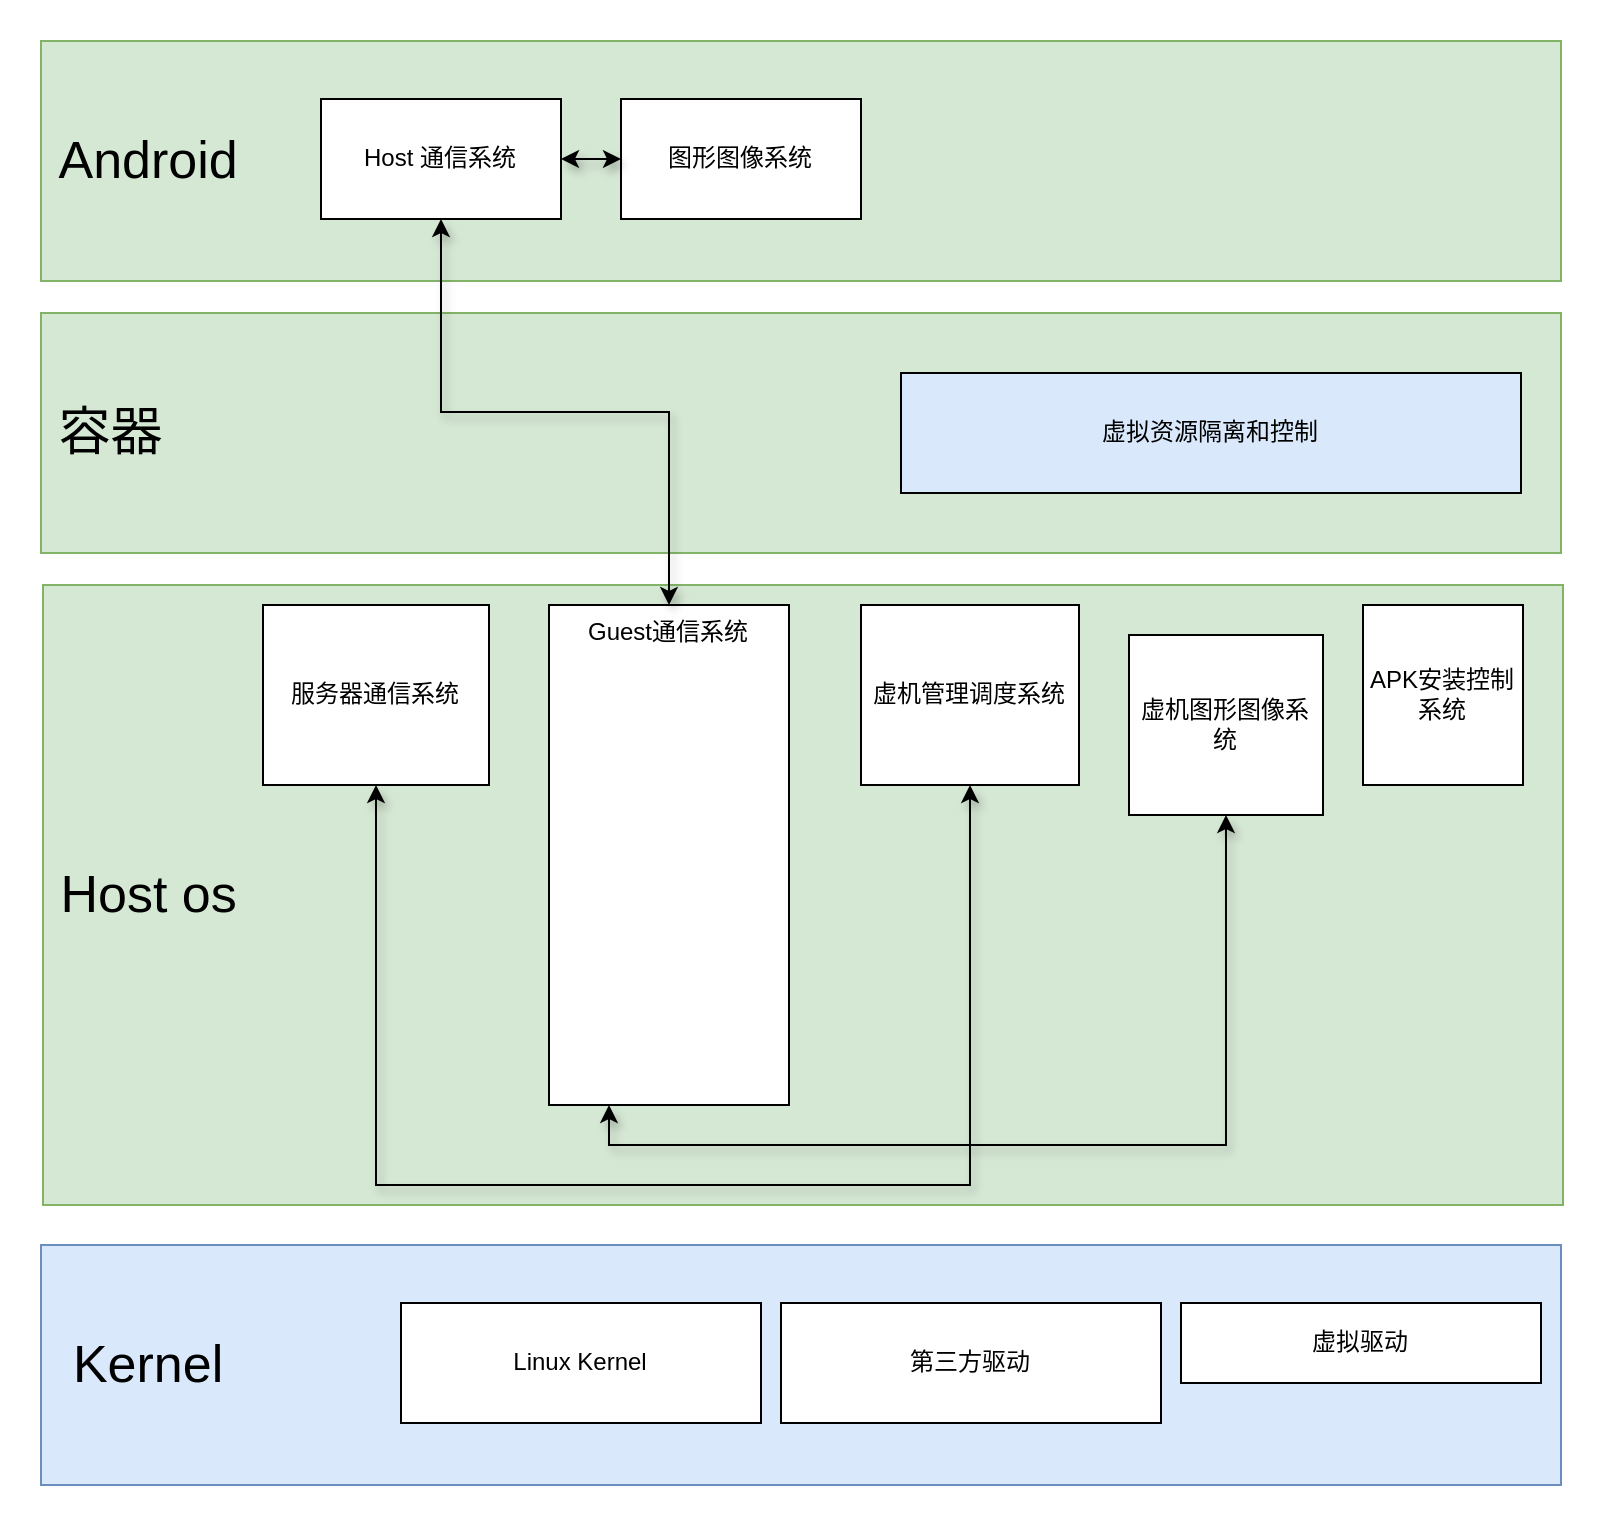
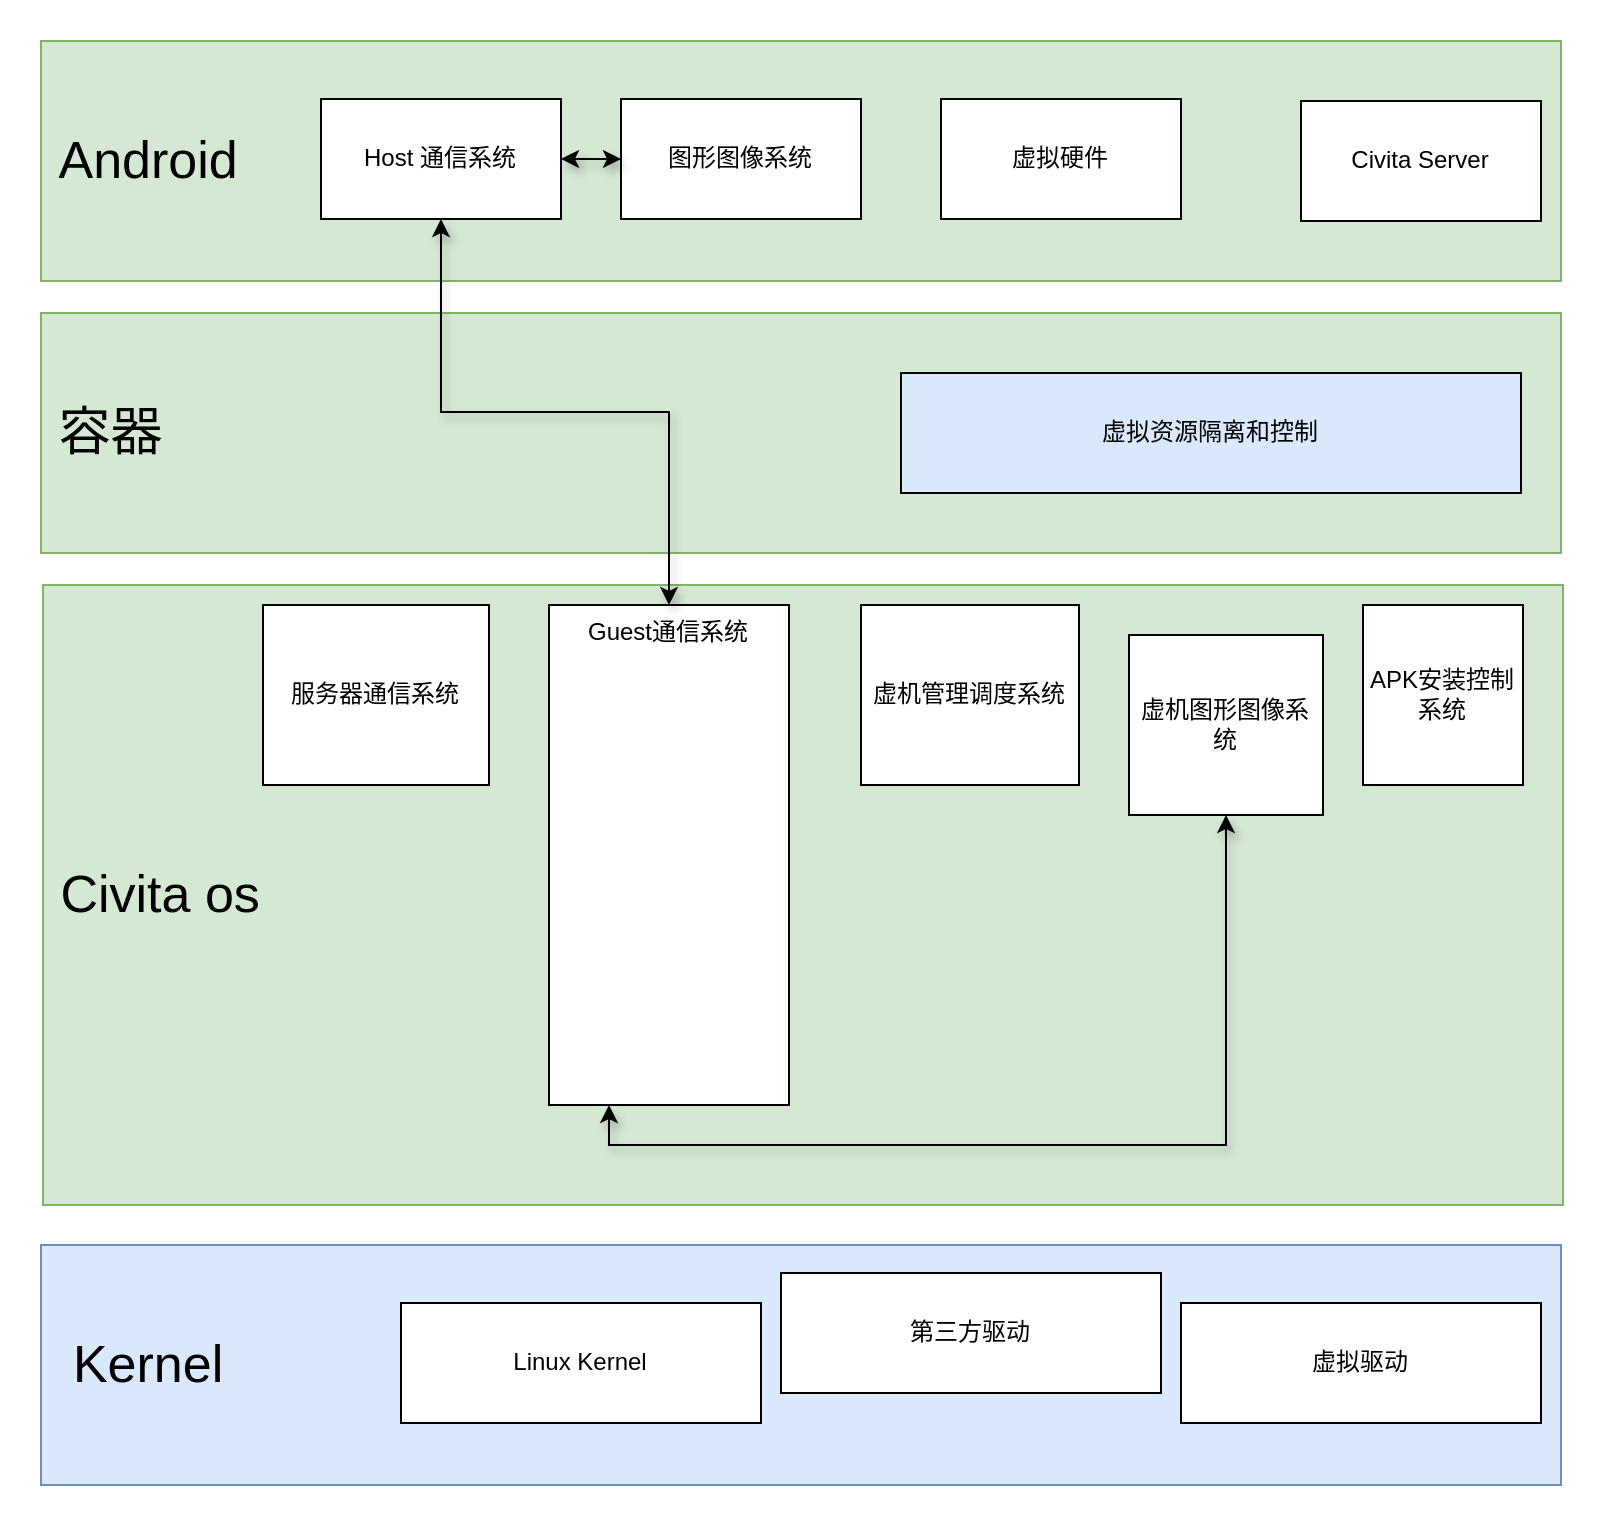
node "虚拟硬件": added
node "Civita Server": added
node "Host os": label "Host os" -> "Civita os"
edge "服务器通信系统" -- "虚机管理调度系统": removed
node "虚拟驱动": size 360x80 -> 360x120
node "第三方驱动": moved (971, 1363) -> (971, 1333)
